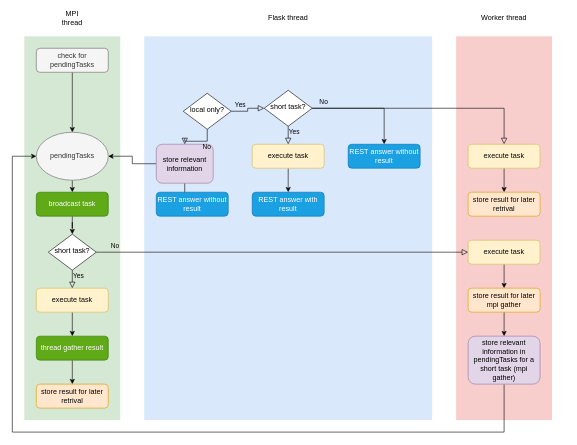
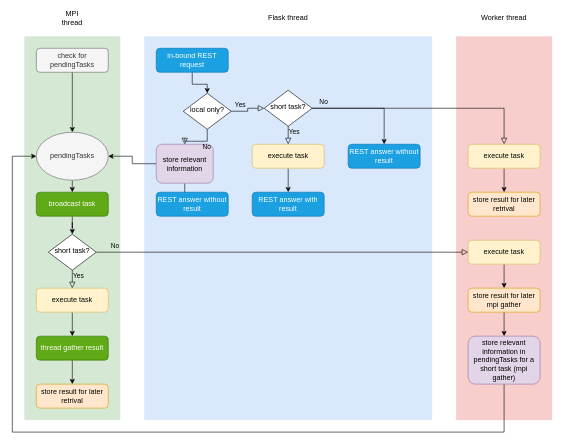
node "in-bound REST request": added
edge "in-bound REST request" -> "local only?": added
